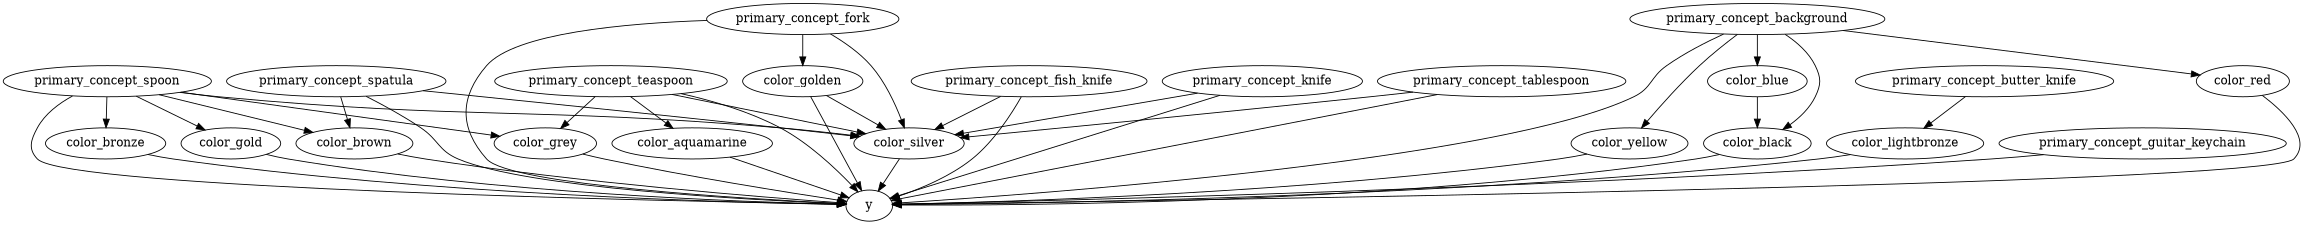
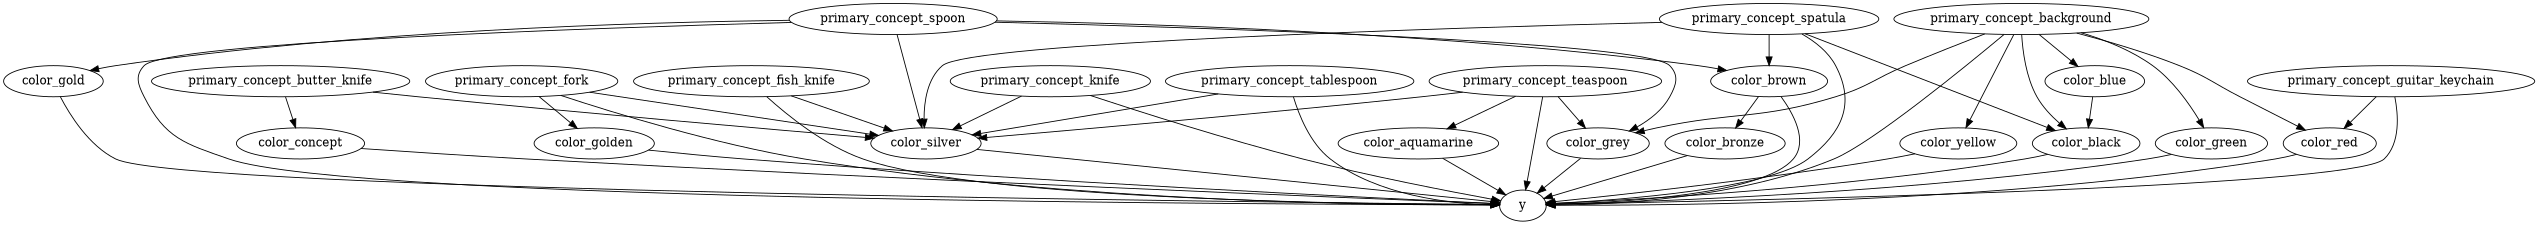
edge "primary_concept_spatula" -> "color_black": added
edge "primary_concept_background" -> "color_grey": added
edge "primary_concept_spoon" -> "color_bronze": now "color_brown" -> "color_bronze"
edge "primary_concept_guitar_keychain" -> "color_red": added
edge "color_golden" -> "color_silver": now "primary_concept_butter_knife" -> "color_silver"
node "color_lightbronze": label "color_lightbronze" -> "color_concept"
node "color_green": added
